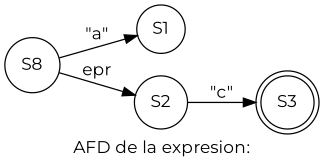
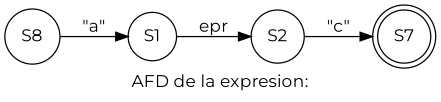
edge "S8" -> "S2": now "S1" -> "S2"
node "S3": label "S3" -> "S7"
